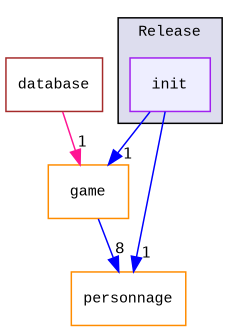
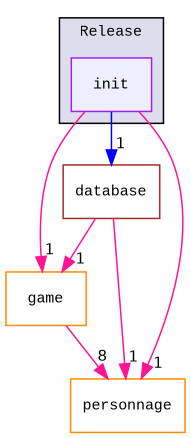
edge "init" -> "game": color blue -> deeppink
edge "init" -> "database": added
edge "init" -> "personnage": color blue -> deeppink
edge "game" -> "personnage": color blue -> deeppink
edge "database" -> "personnage": added
